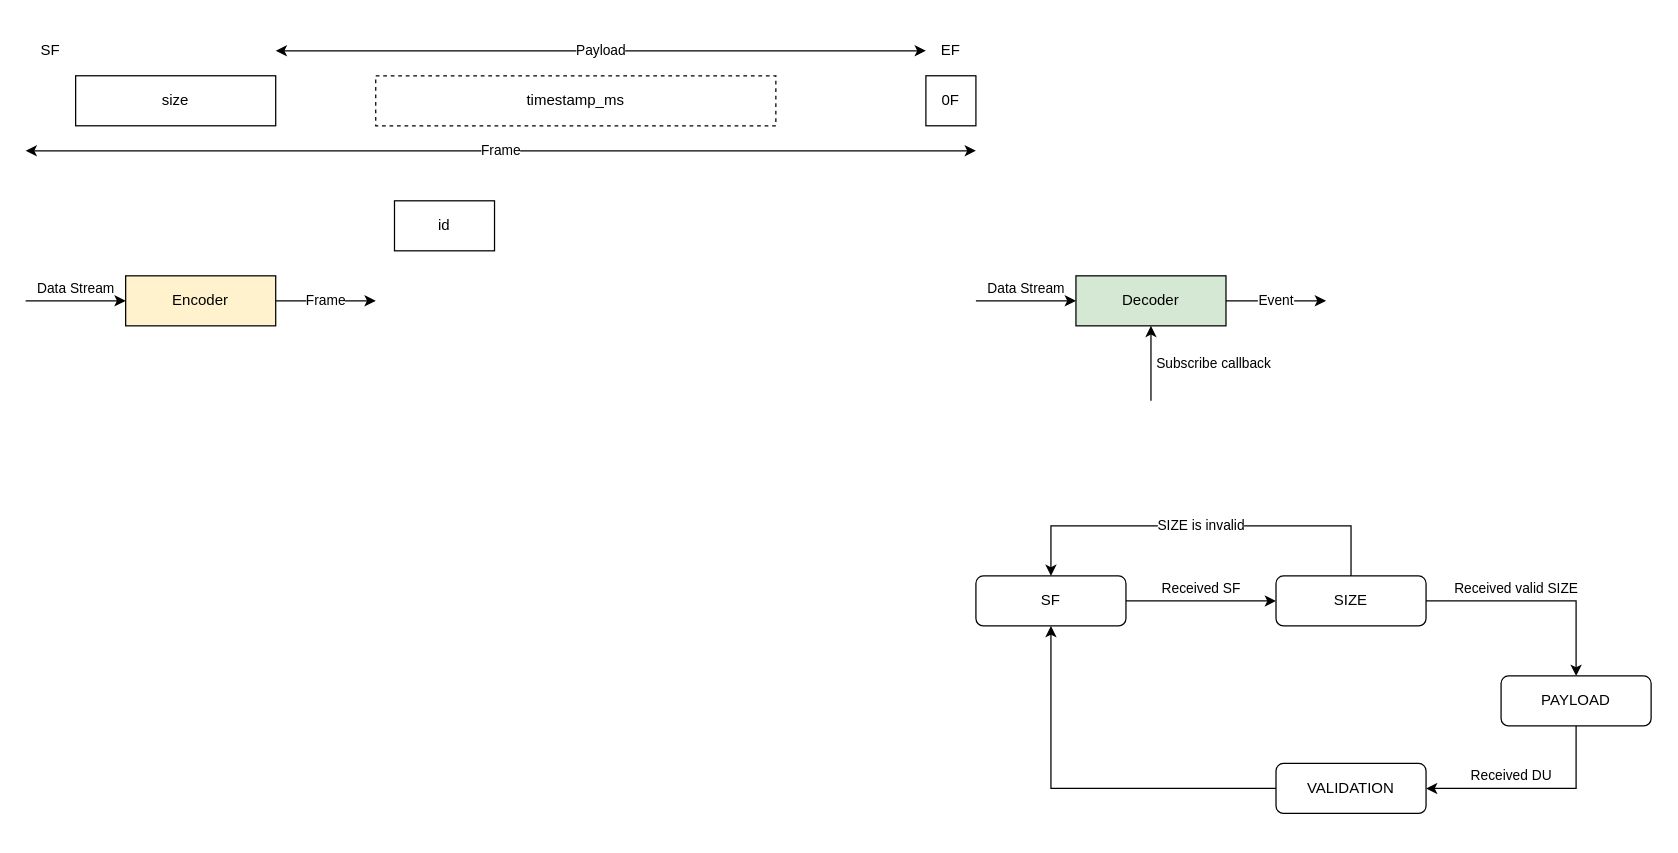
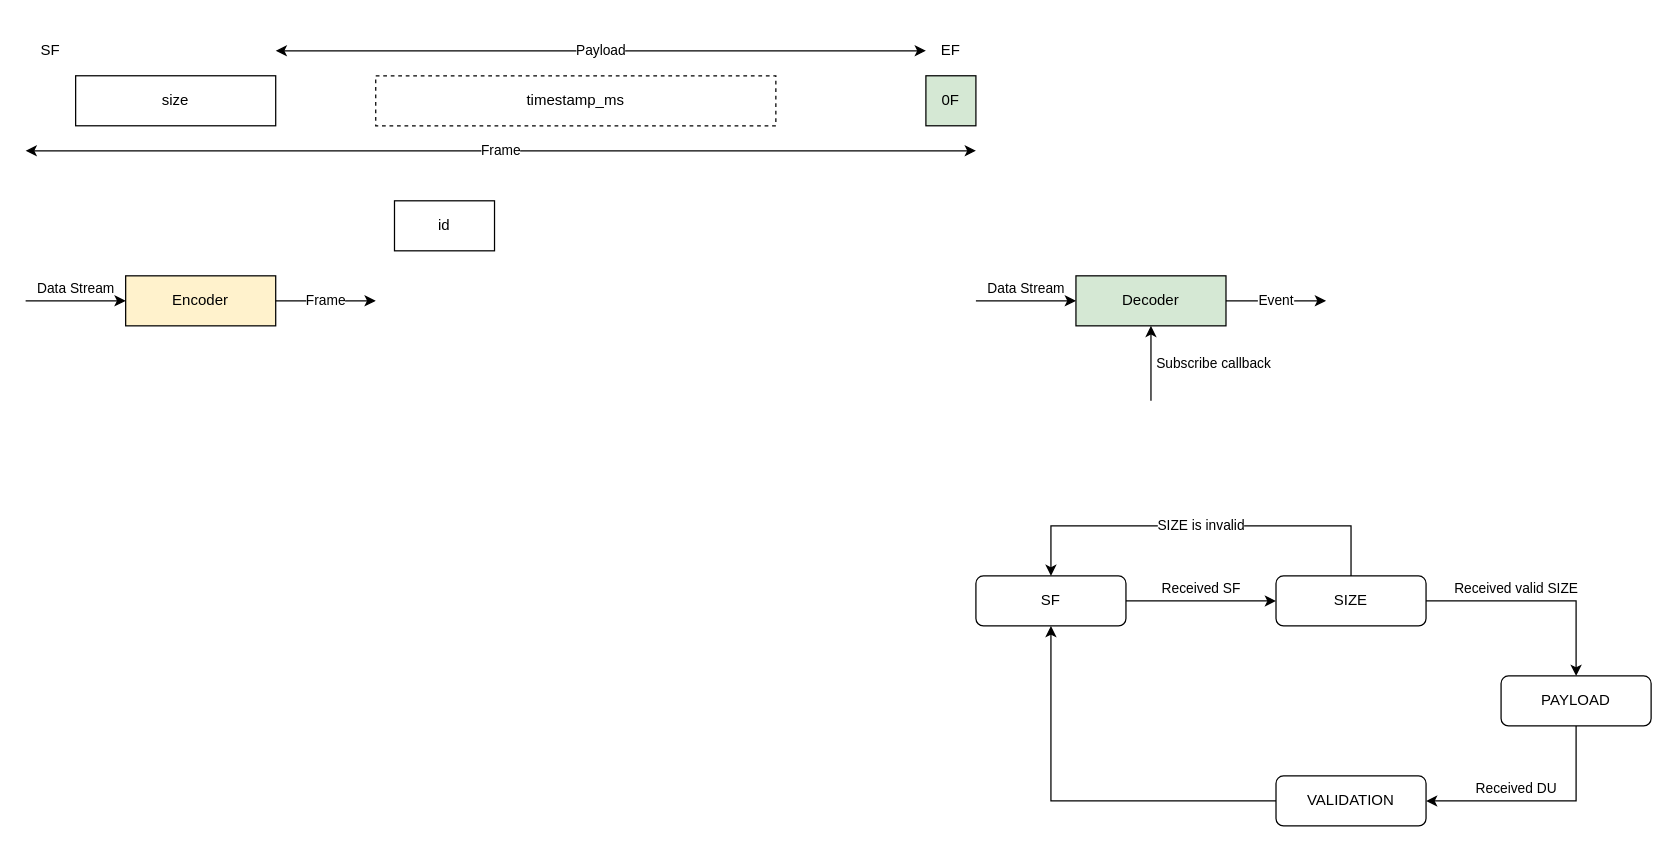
node "0F": fillcolor #ffffff -> #d5e8d4
node "VALIDATION": moved (1351, 788) -> (1351, 801)
